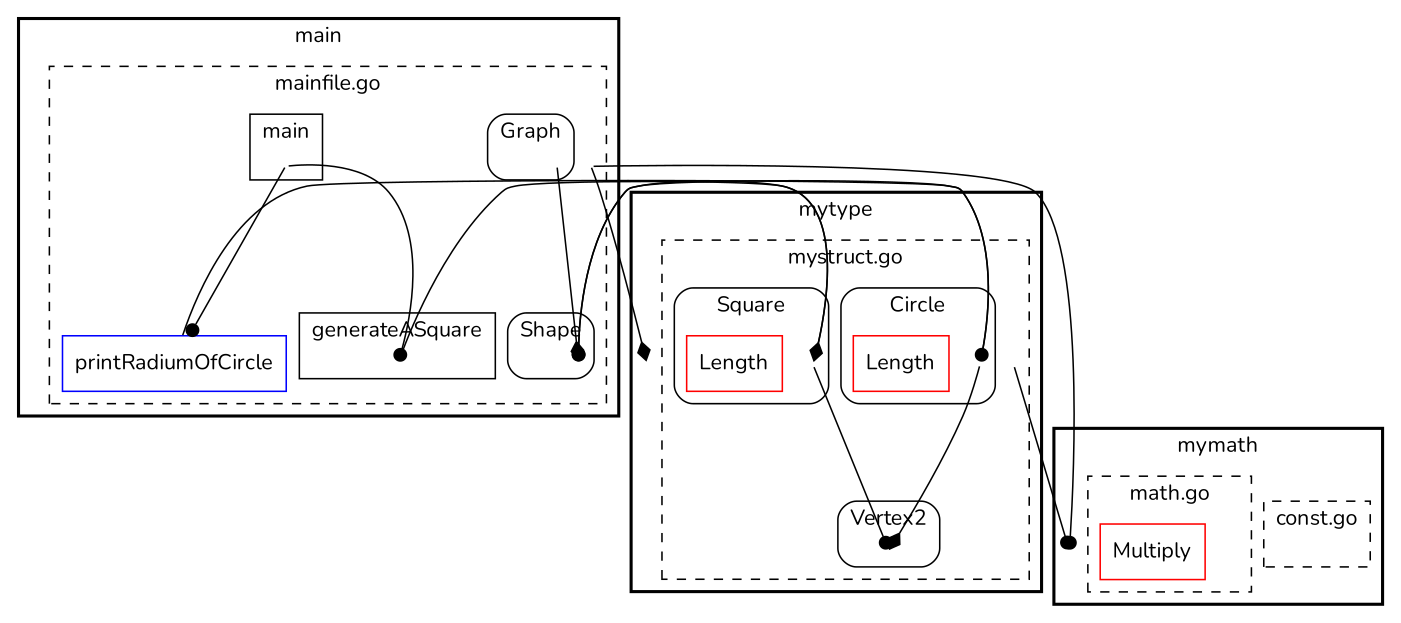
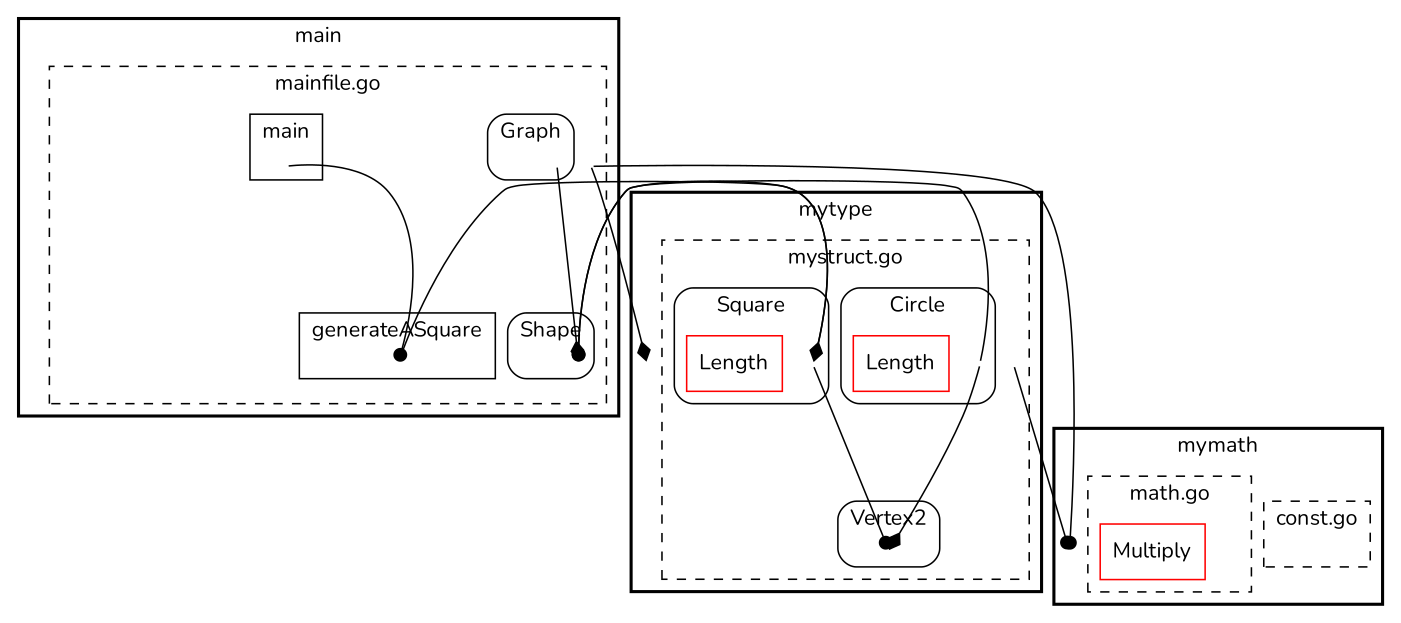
node "printRadiumOfCircle": removed
